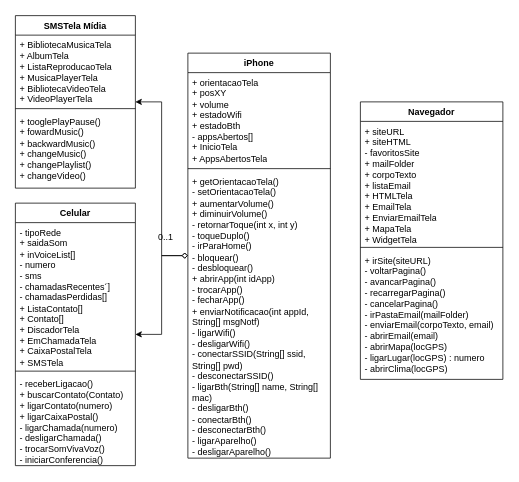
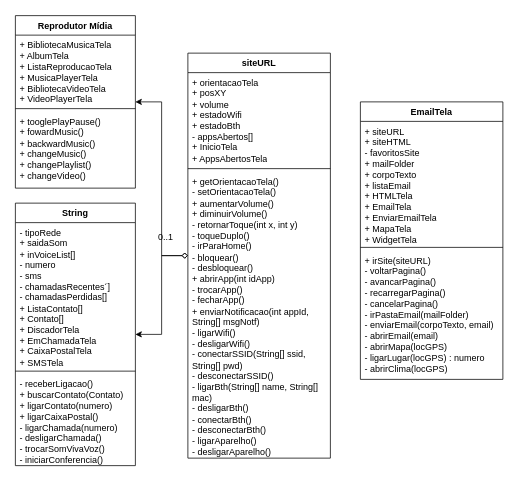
node "SMSTela Mídia": label "SMSTela Mídia" -> "Reprodutor Mídia"
node "iPhone": label "iPhone" -> "siteURL"
node "Navegador": label "Navegador" -> "EmailTela"
node "Celular": label "Celular" -> "String"
